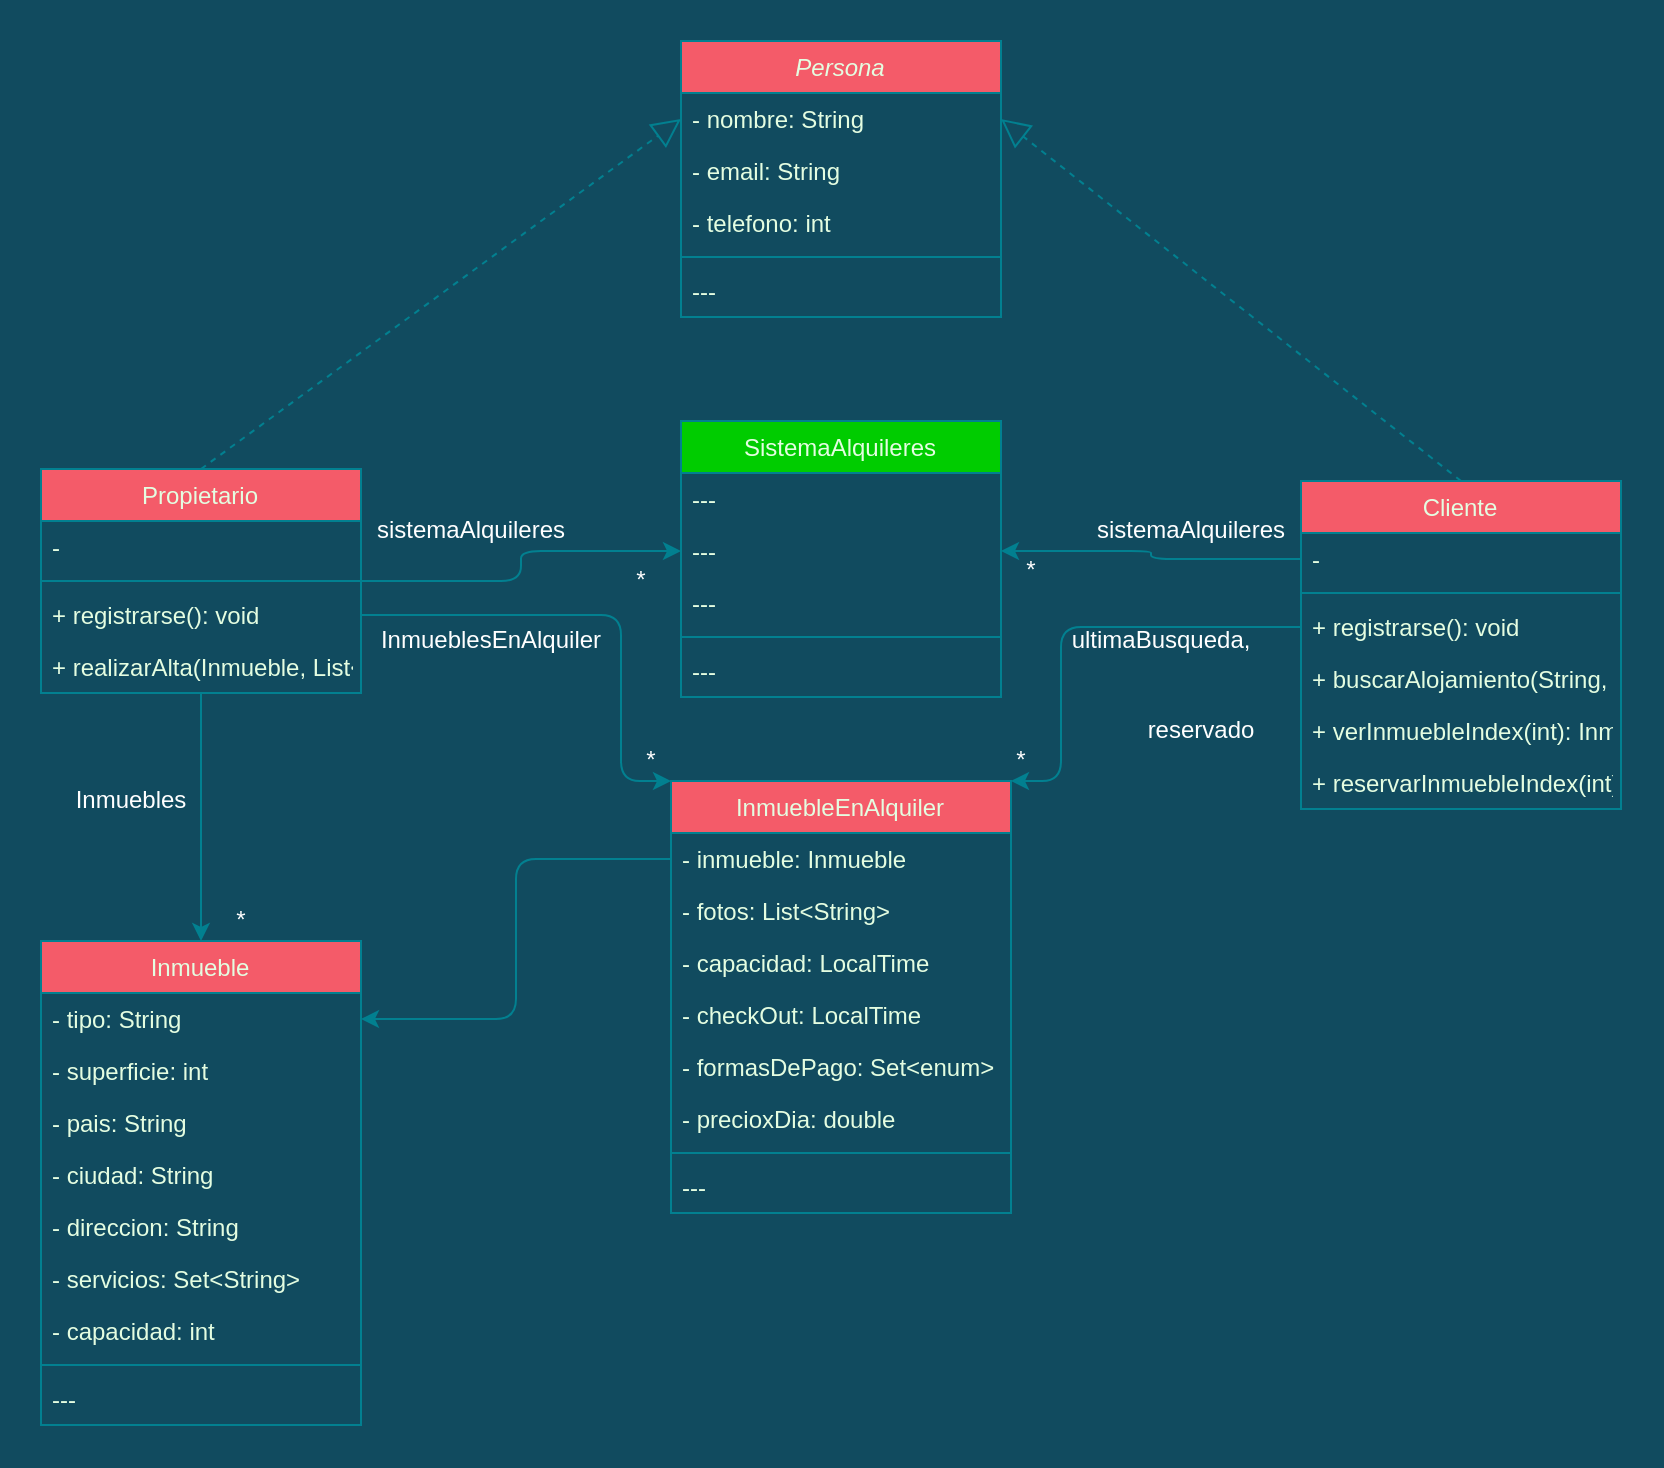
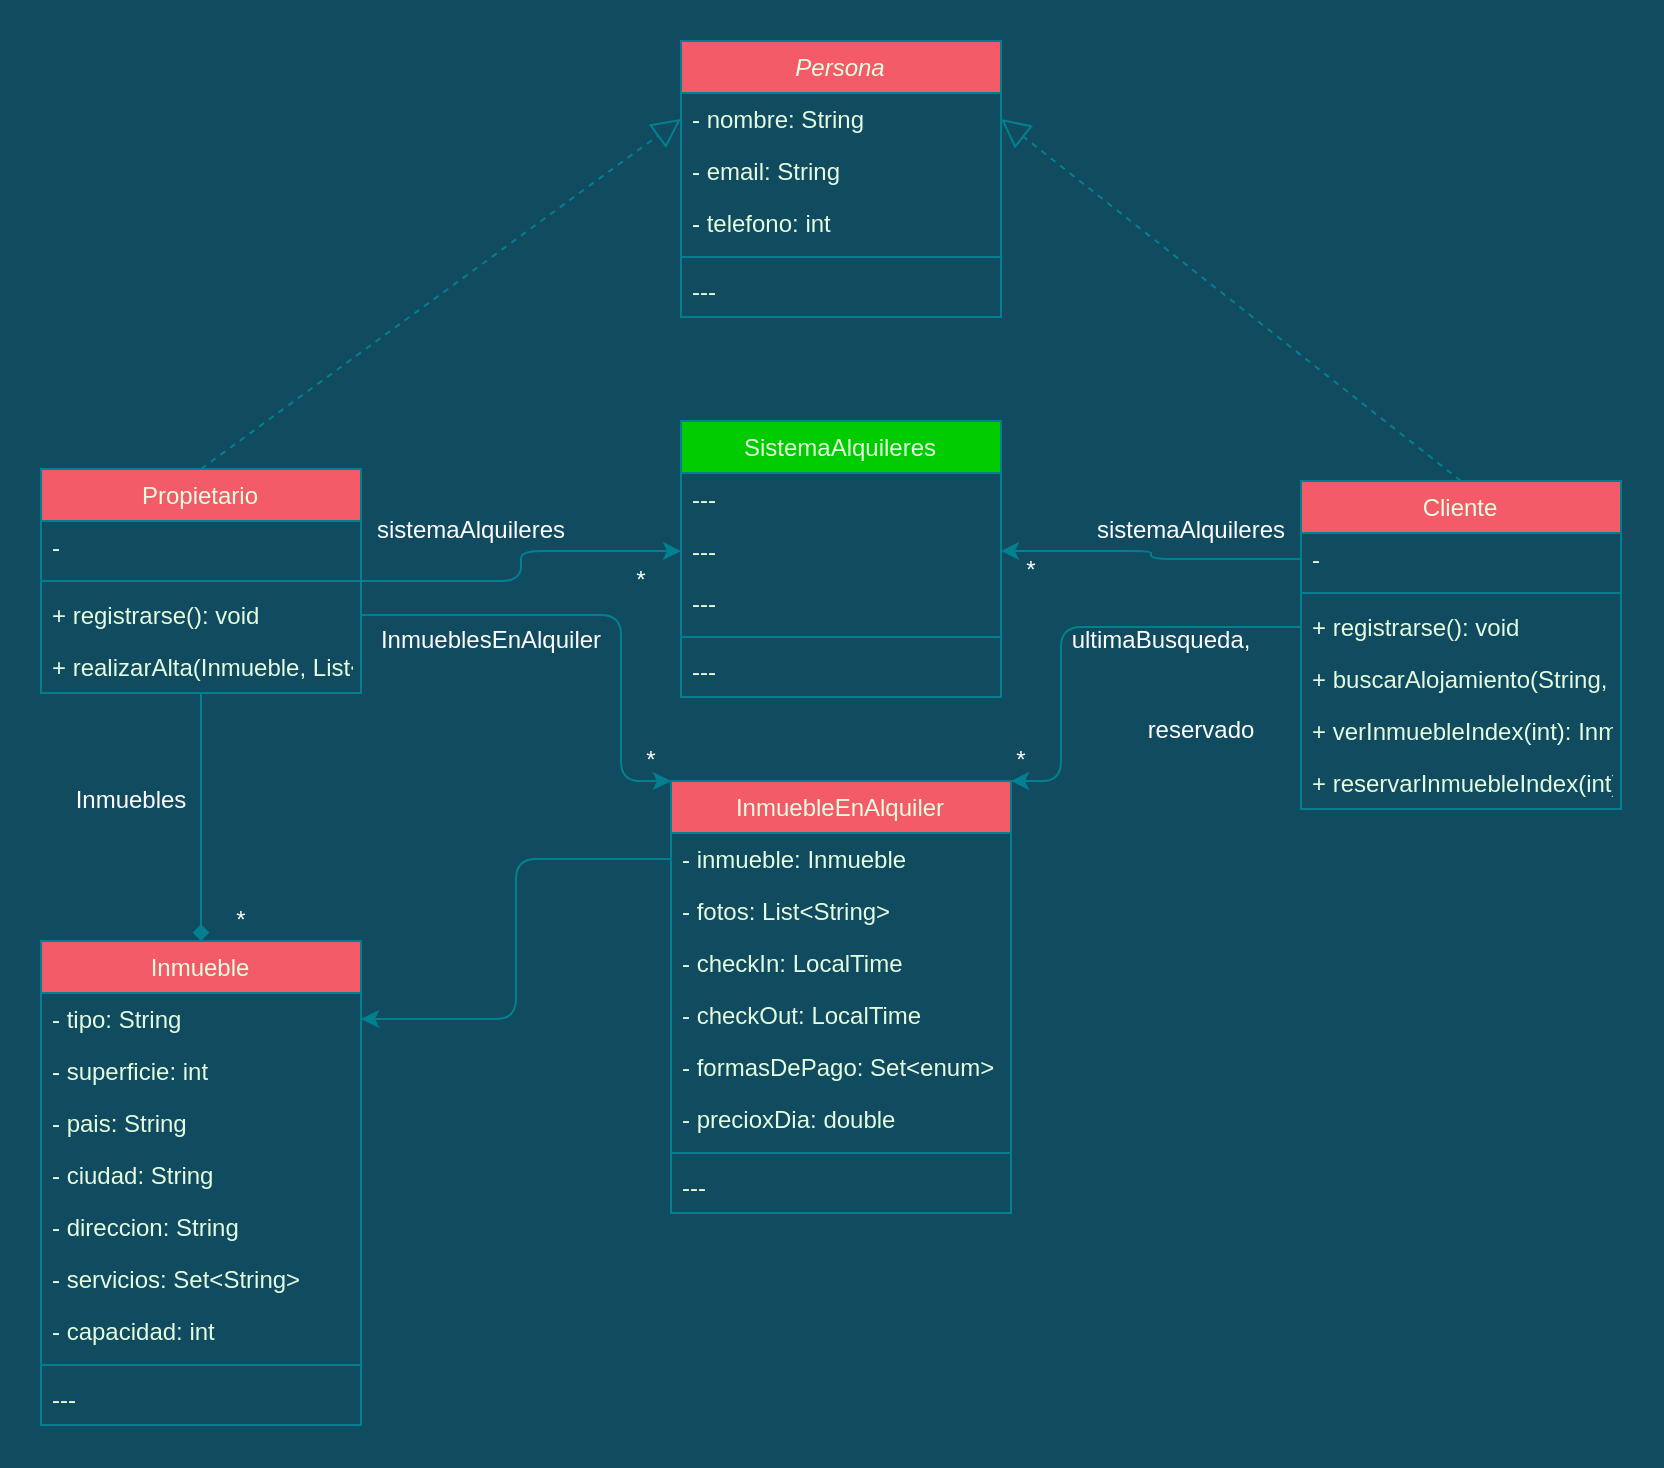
edge "Propietario" -> "Inmueble": arrowhead classic -> diamond
node "- capacidad: LocalTime": label "- capacidad: LocalTime" -> "- checkIn: LocalTime"
